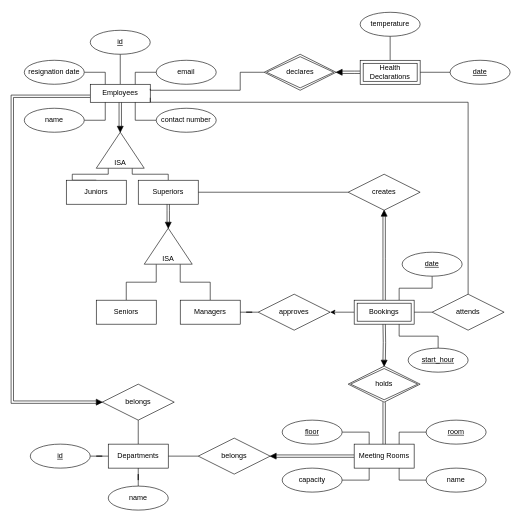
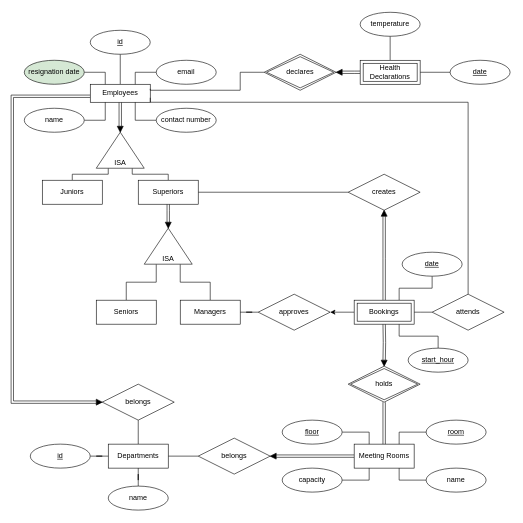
node "resignation date": fillcolor #ffffff -> #d5e8d4
node "Juniors": moved (96, 192) -> (72, 192)
